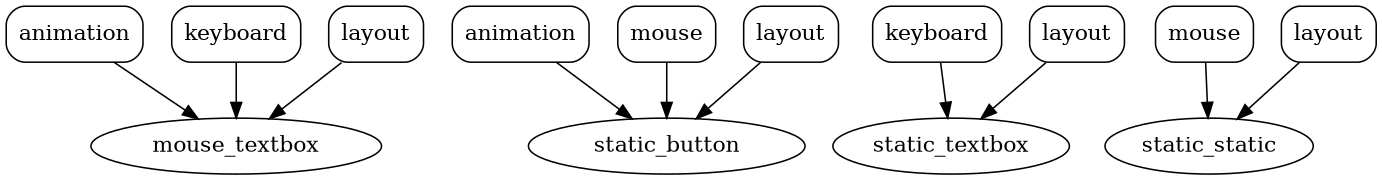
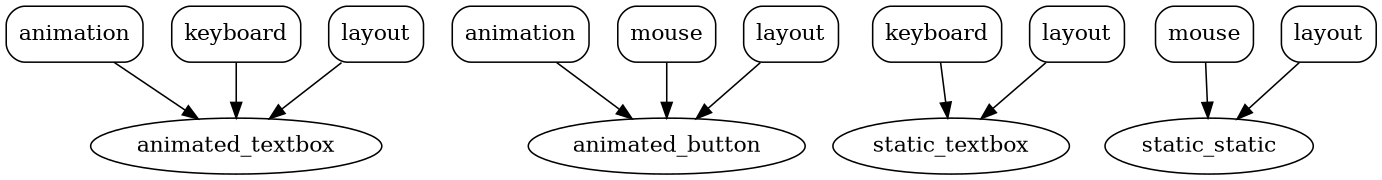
node "mouse_textbox": label "mouse_textbox" -> "animated_textbox"
node "static_button": label "static_button" -> "animated_button"
